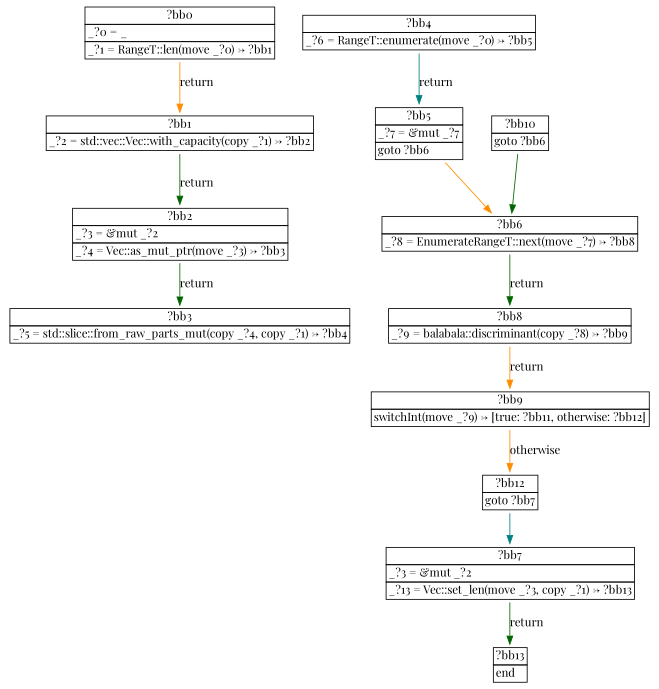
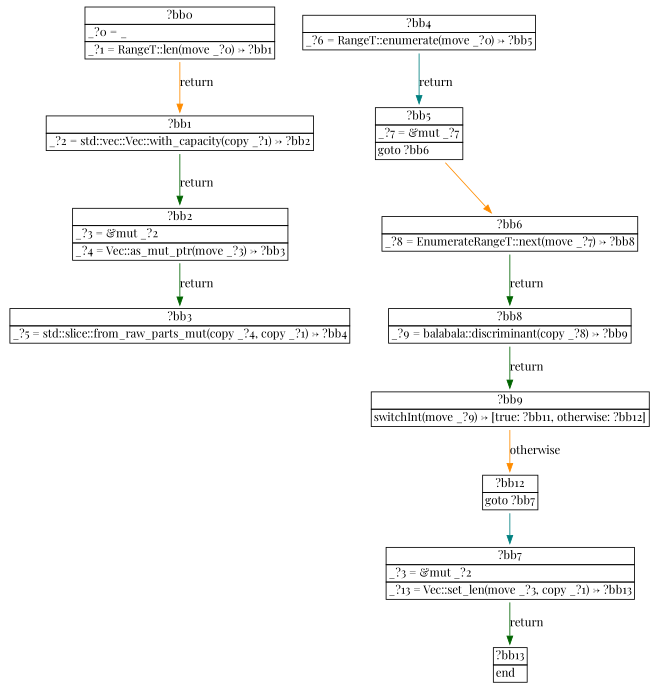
node "?bb10": removed
edge "?bb8" -> "?bb9": color darkorange -> darkgreen
